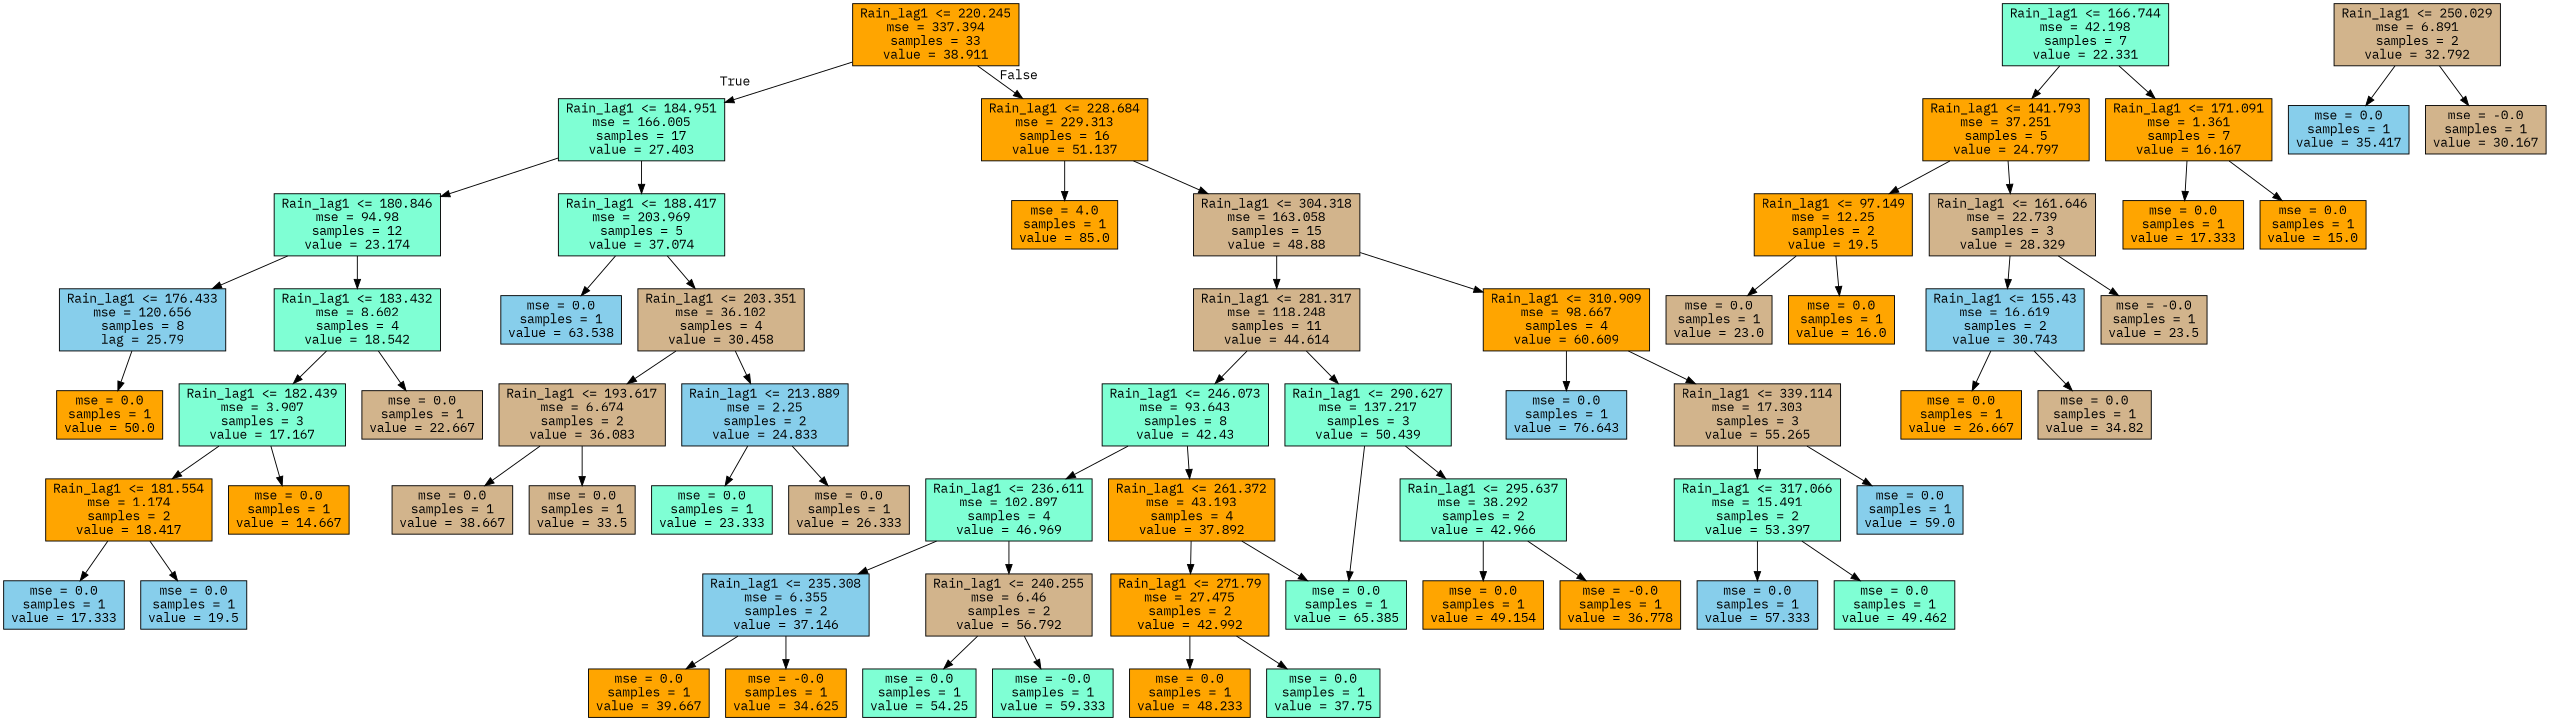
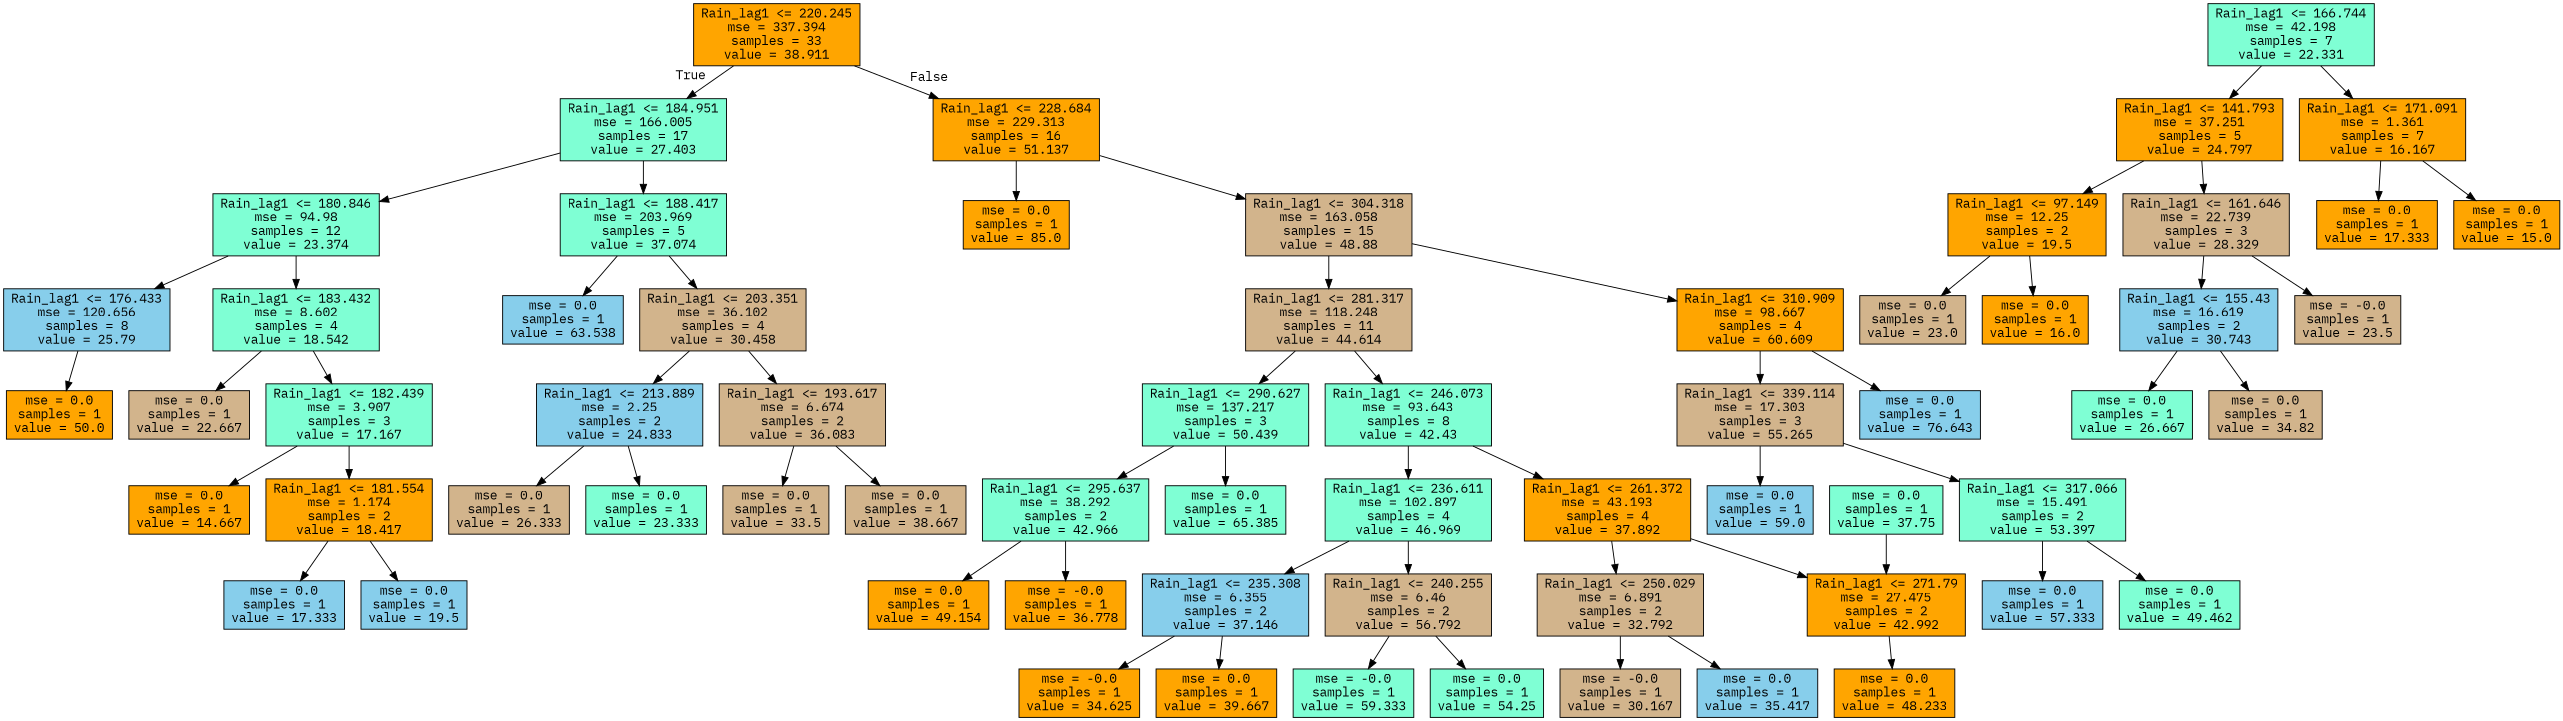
node "Rain_lag1 <= 180.846 mse = 94.98 samples = 12 value = 23.174": label "Rain_lag1 <= 180.846 mse = 94.98 samples = 12 value = 23.174" -> "Rain_lag1 <= 180.846 mse = 94.98 samples = 12 value = 23.374"
node "mse = 4.0 samples = 1 value = 85.0": label "mse = 4.0 samples = 1 value = 85.0" -> "mse = 0.0 samples = 1 value = 85.0"
node "Rain_lag1 <= 176.433 mse = 120.656 samples = 8 lag = 25.79": label "Rain_lag1 <= 176.433 mse = 120.656 samples = 8 lag = 25.79" -> "Rain_lag1 <= 176.433 mse = 120.656 samples = 8 value = 25.79"
node "mse = 0.0 samples = 1 value = 26.667": fillcolor orange -> aquamarine
edge "Rain_lag1 <= 261.372 mse = 43.193 samples = 4 value = 37.892" -> "mse = 0.0 samples = 1 value = 65.385": now "Rain_lag1 <= 261.372 mse = 43.193 samples = 4 value = 37.892" -> "Rain_lag1 <= 250.029 mse = 6.891 samples = 2 value = 32.792"
edge "Rain_lag1 <= 271.79 mse = 27.475 samples = 2 value = 42.992" -> "mse = 0.0 samples = 1 value = 37.75": reversed
